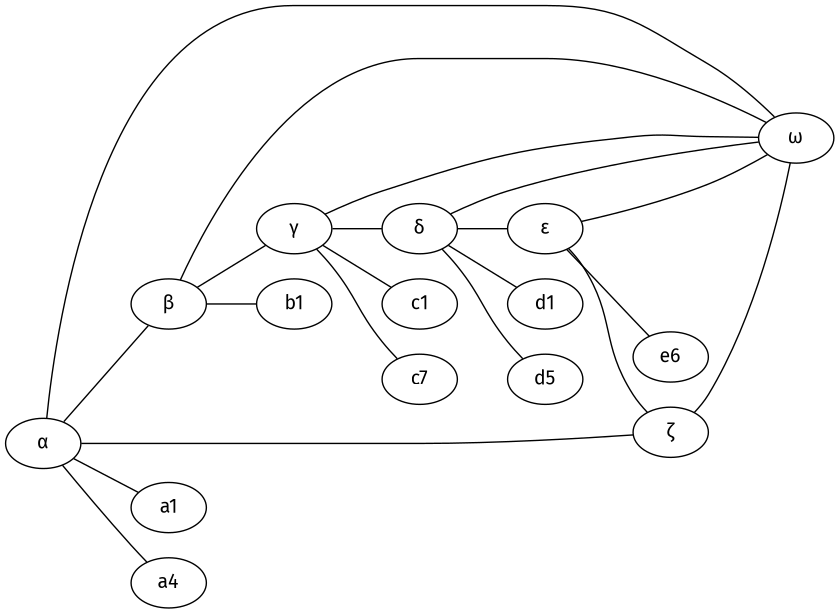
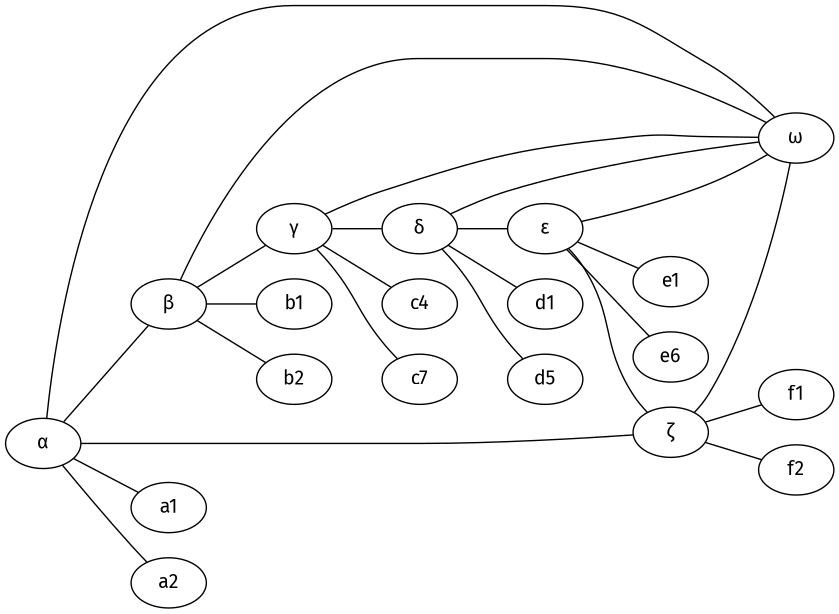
node "e1": added
node "c1": label "c1" -> "c4"
node "b2": added
node "f1": added
node "f2": added
node "a4": label "a4" -> "a2"
